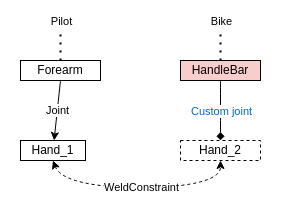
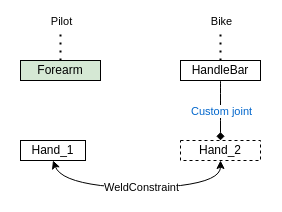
node "Forearm": fillcolor #ffffff -> #d5e8d4
node "HandleBar": fillcolor #f8cecc -> #ffffff
edge "Forearm" -> "Hand_1": removed, label "Joint"
edge "Hand_1" -- "Hand_2": style dashed -> solid
